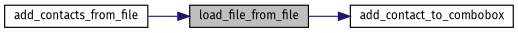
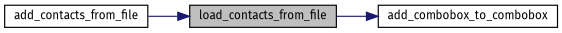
node "load_file_from_file": label "load_file_from_file" -> "load_contacts_from_file"
node "add_contact_to_combobox": label "add_contact_to_combobox" -> "add_combobox_to_combobox"
